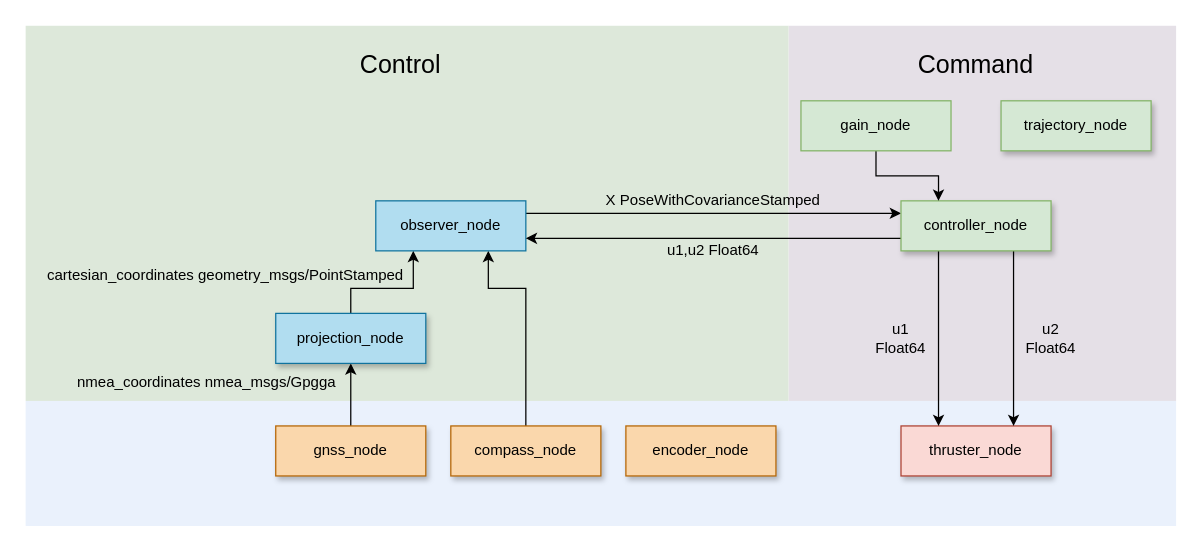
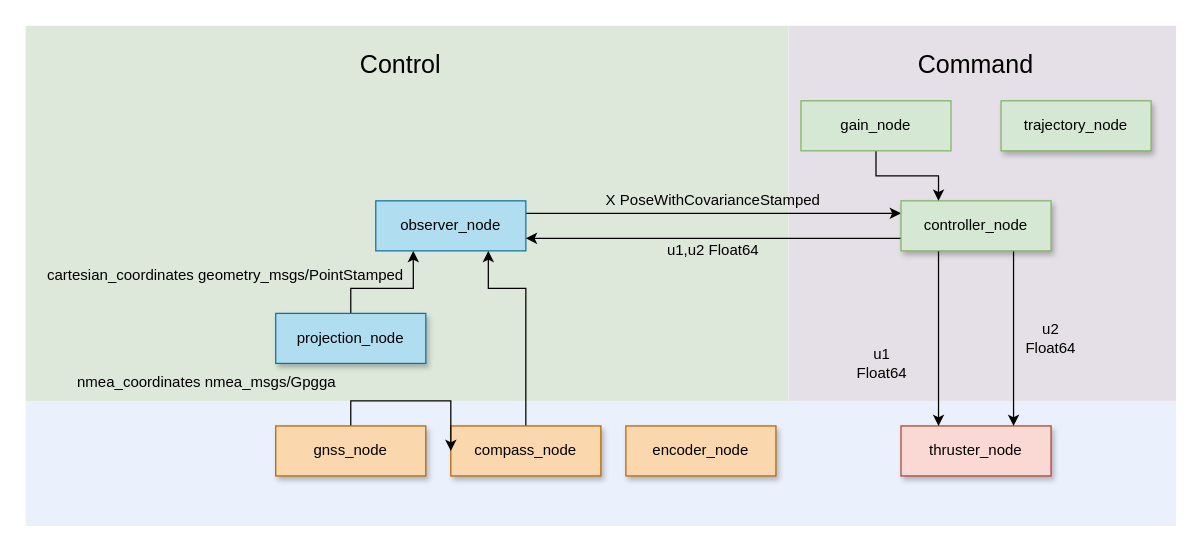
node "u1 Float64": moved (901, 338) -> (882, 363)
edge "gnss_node" -> "projection_node": now "gnss_node" -> "compass_node"
